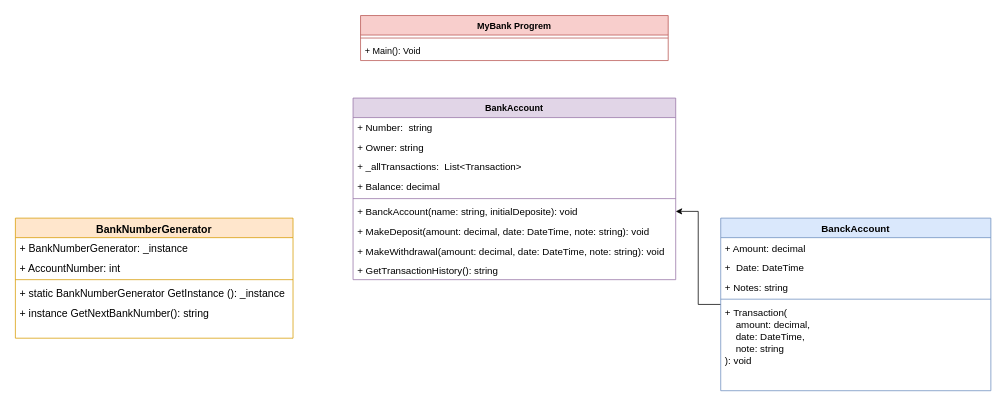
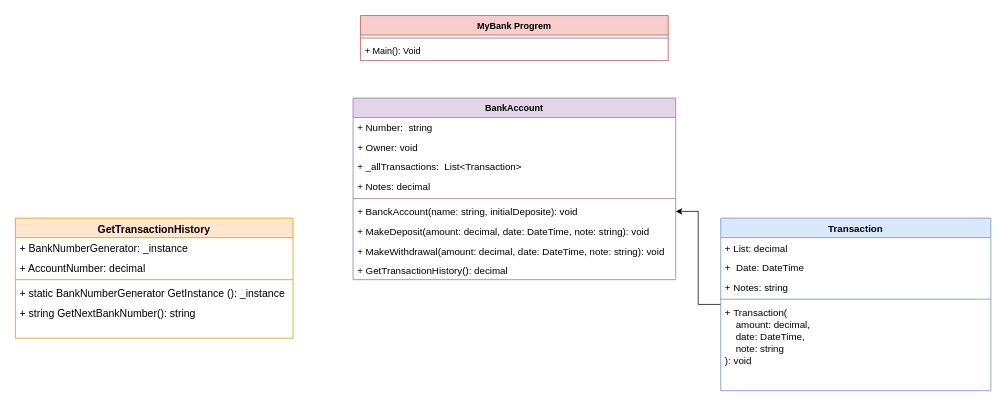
node "+ Owner: string": label "+ Owner: string" -> "+ Owner: void"
node "+ Balance: decimal": label "+ Balance: decimal" -> "+ Notes: decimal"
node "BankNumberGenerator": label "BankNumberGenerator" -> "GetTransactionHistory"
node "BanckAccount": label "BanckAccount" -> "Transaction"
node "+ Amount: decimal": label "+ Amount: decimal" -> "+ List: decimal"
node "+ AccountNumber: int": label "+ AccountNumber: int" -> "+ AccountNumber: decimal"
node "+ GetTransactionHistory(): string": label "+ GetTransactionHistory(): string" -> "+ GetTransactionHistory(): decimal"
node "+ instance GetNextBankNumber(): string": label "+ instance GetNextBankNumber(): string" -> "+ string GetNextBankNumber(): string"
